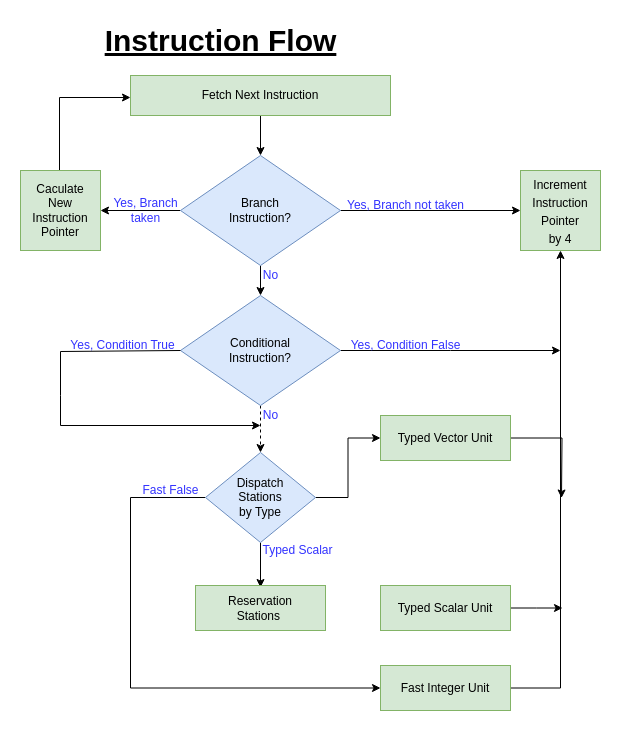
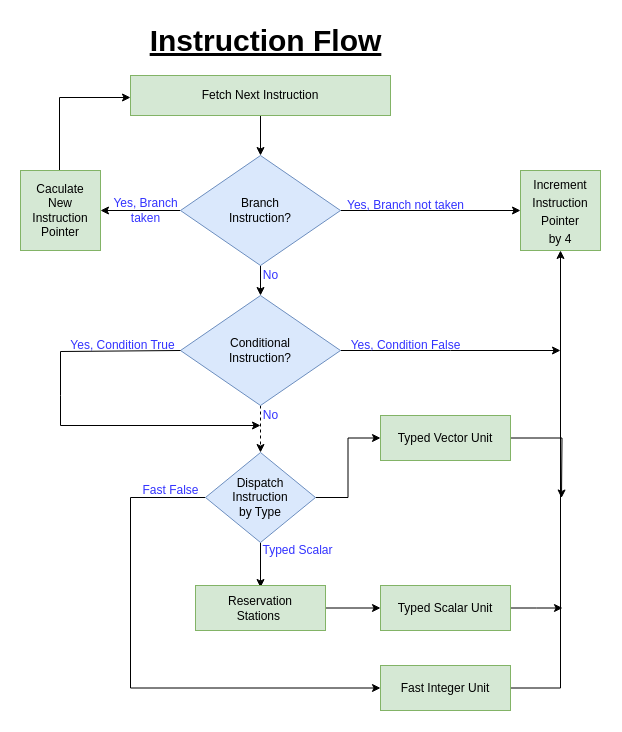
node "Instruction Flow": moved (221, 41) -> (266, 41)
node "Dispatch Stations by Type": label "Dispatch Stations by Type" -> "Dispatch Instruction by Type"
edge "Reservation Stations" -> "Typed Scalar Unit": added
